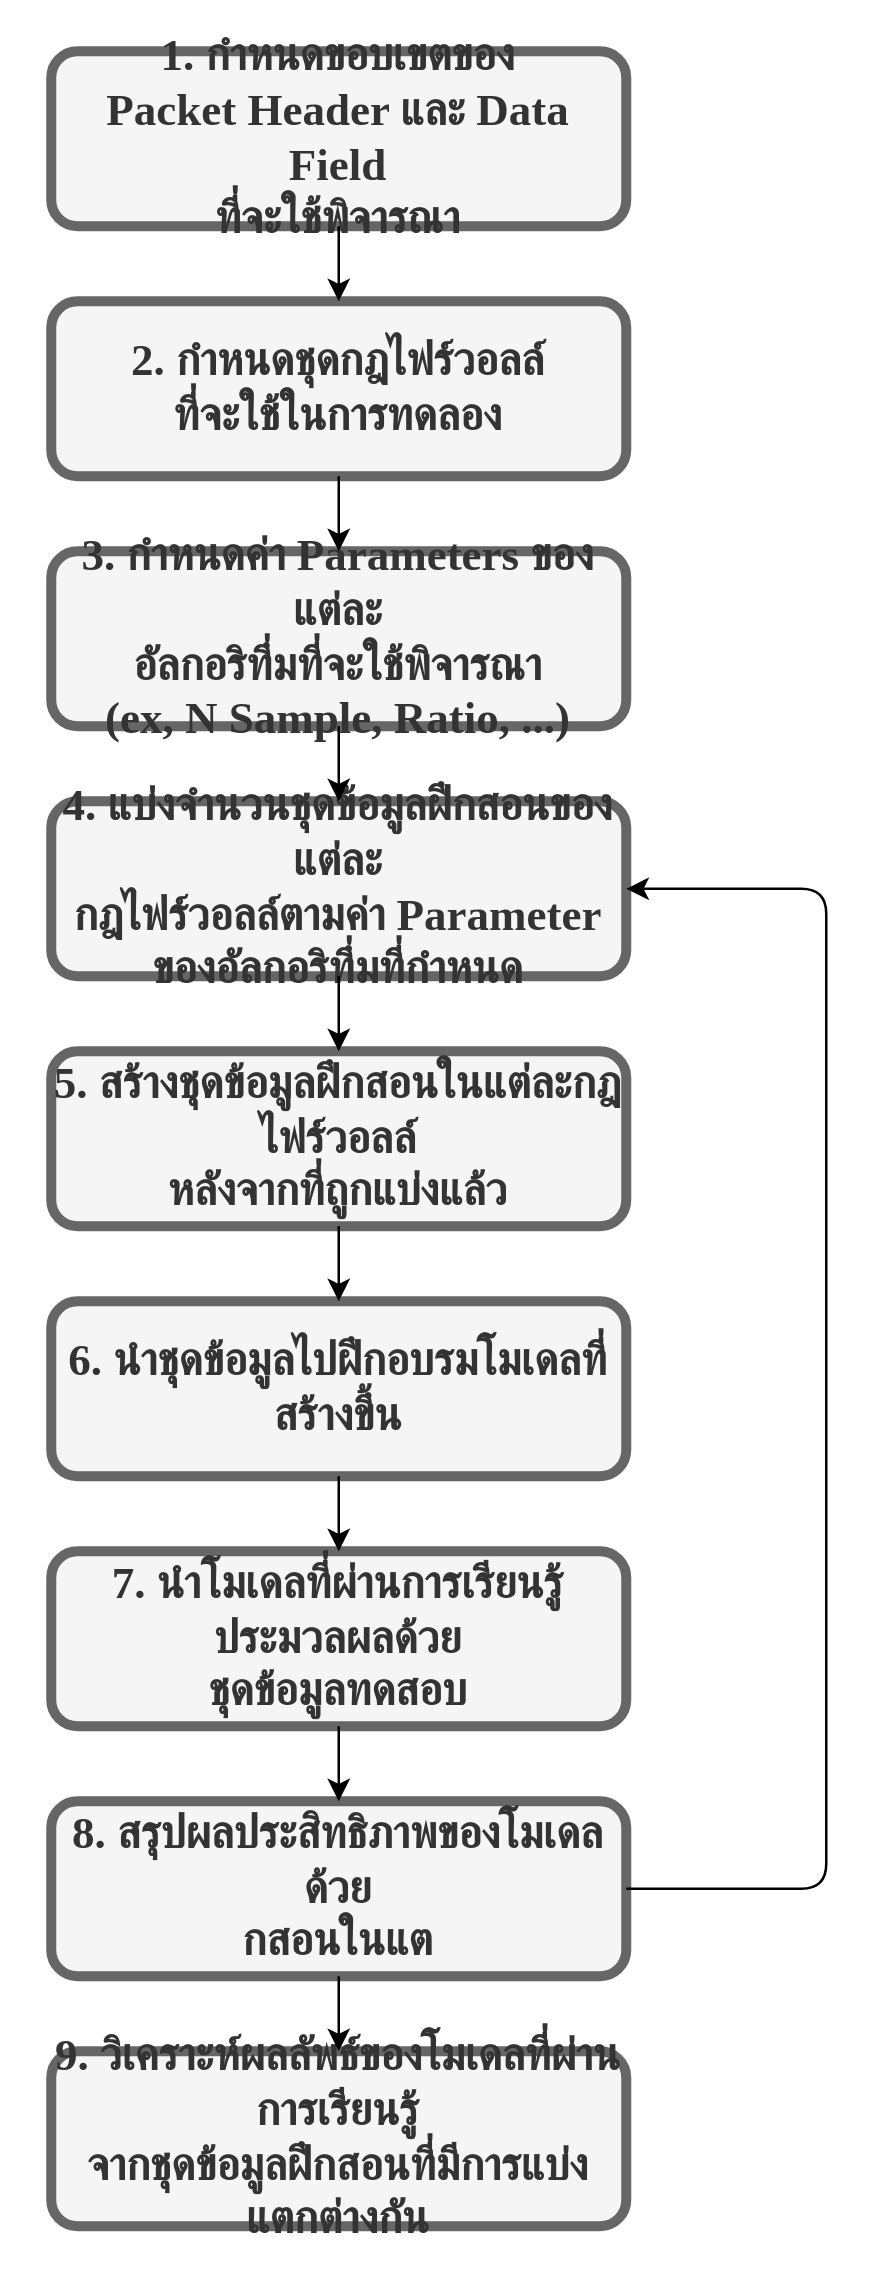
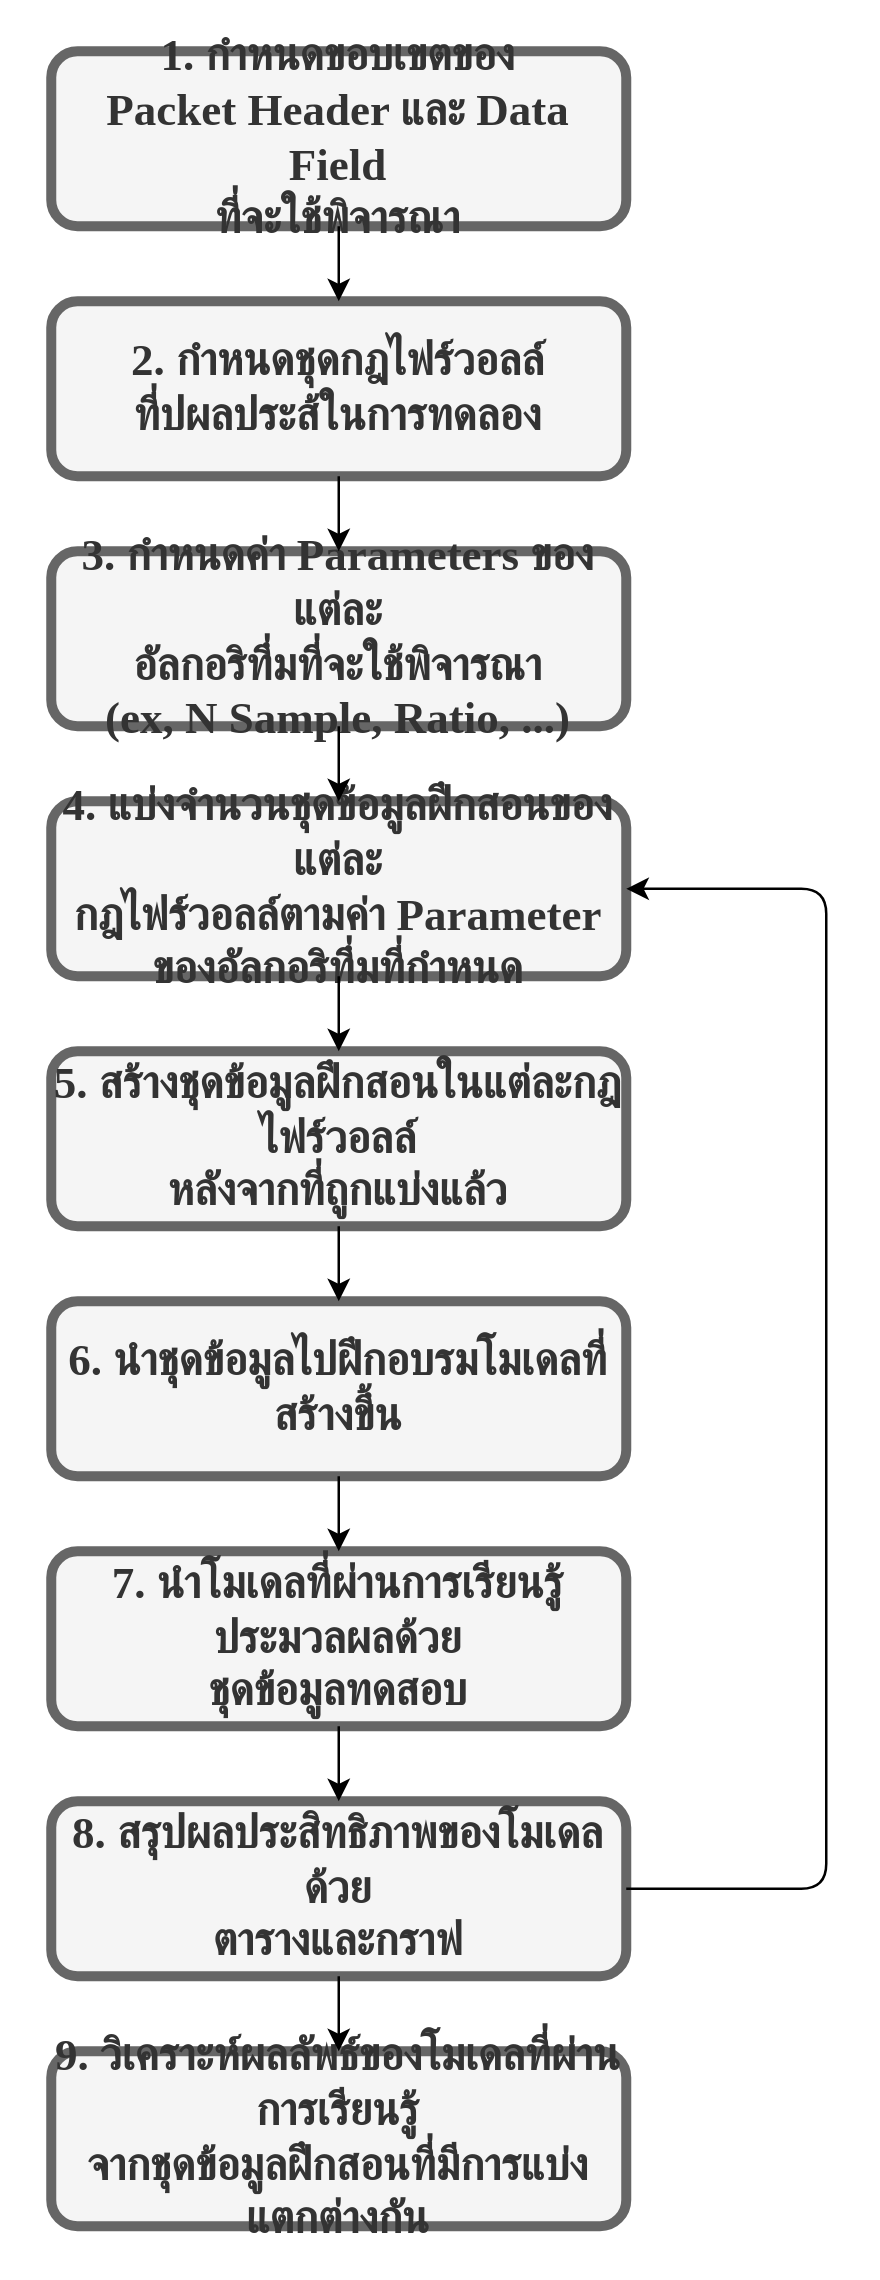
node "2. กำหนดชุดกฎไฟร์วอลล์ ที่จะใช้ในการทดลอง": label "2. กำหนดชุดกฎไฟร์วอลล์ ที่จะใช้ในการทดลอง" -> "2. กำหนดชุดกฎไฟร์วอลล์ ที่ปผลประส้ในการทดลอง"
node "8. สรุปผลประสิทธิภาพของโมเดลด้วย กสอนในแต": label "8. สรุปผลประสิทธิภาพของโมเดลด้วย กสอนในแต" -> "8. สรุปผลประสิทธิภาพของโมเดลด้วย ตารางและกราฟ"
